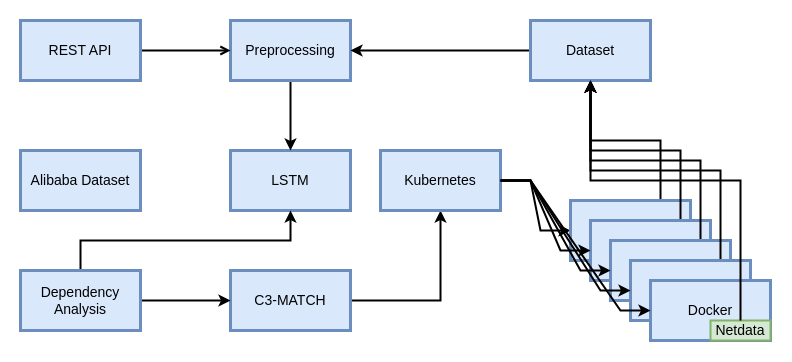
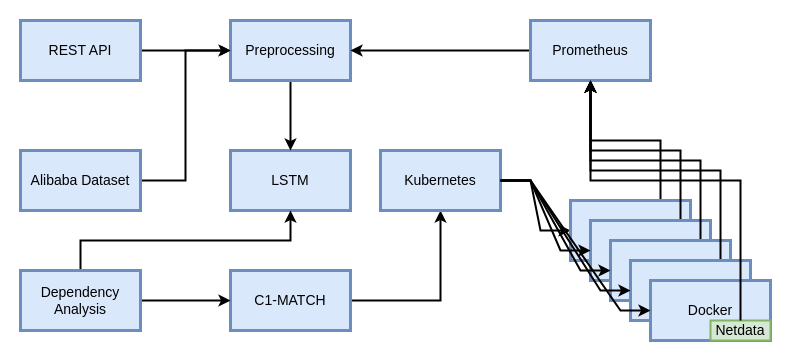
node "Dataset": label "Dataset" -> "Prometheus"
edge "Alibaba Dataset" -> "Preprocessing": added
node "C3-MATCH": label "C3-MATCH" -> "C1-MATCH"
